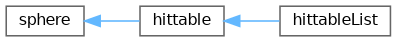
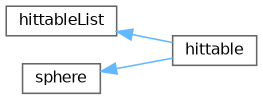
edge "hittableList" -> "hittable": reversed
